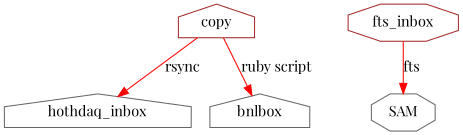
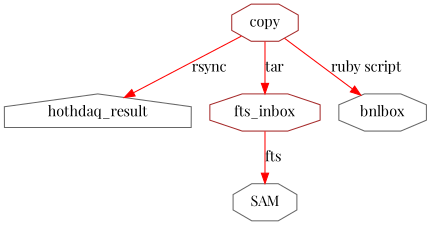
node "copy": shape house -> octagon
edge "copy" -> "fts_inbox": added, label "tar"
node "hothdaq_inbox": label "hothdaq_inbox" -> "hothdaq_result"
node "bnlbox": shape house -> octagon
